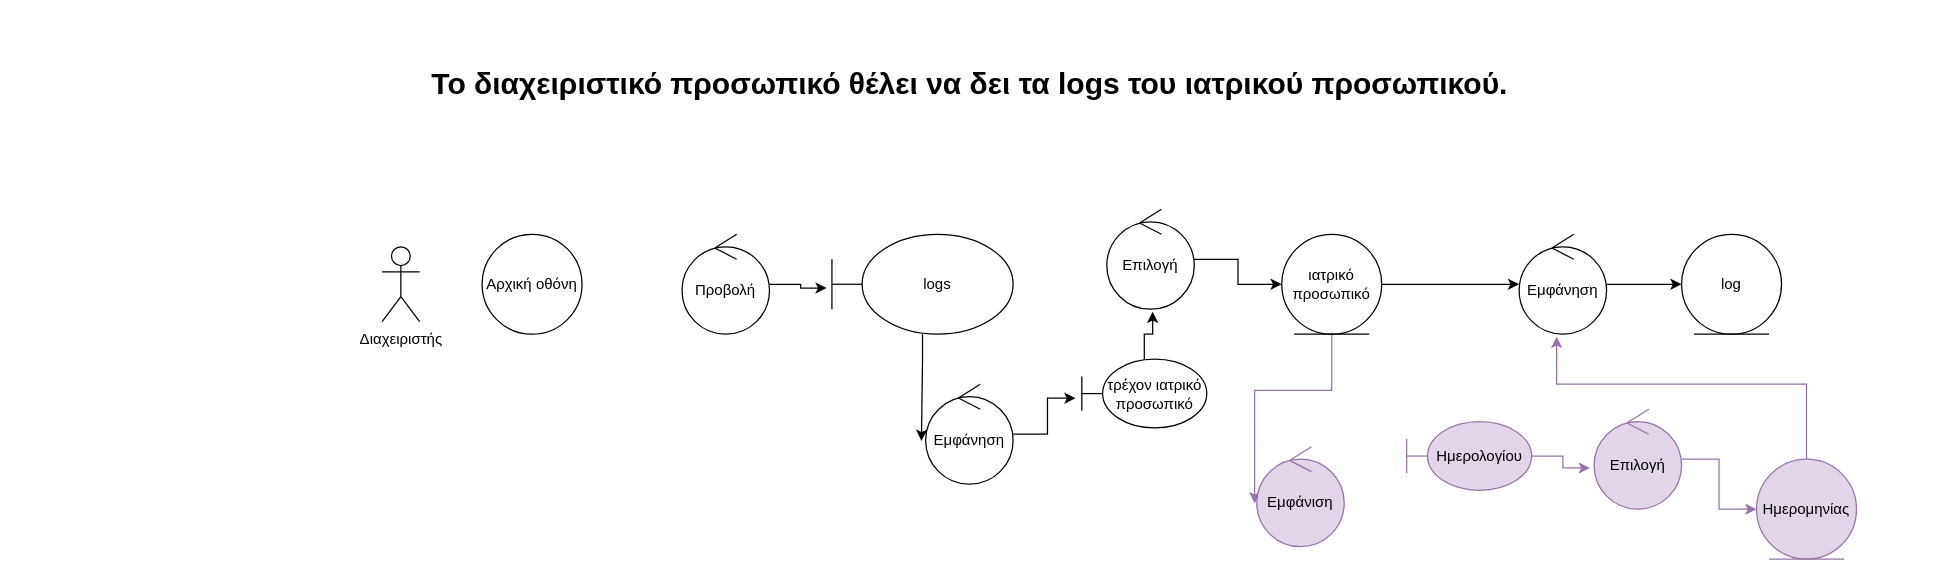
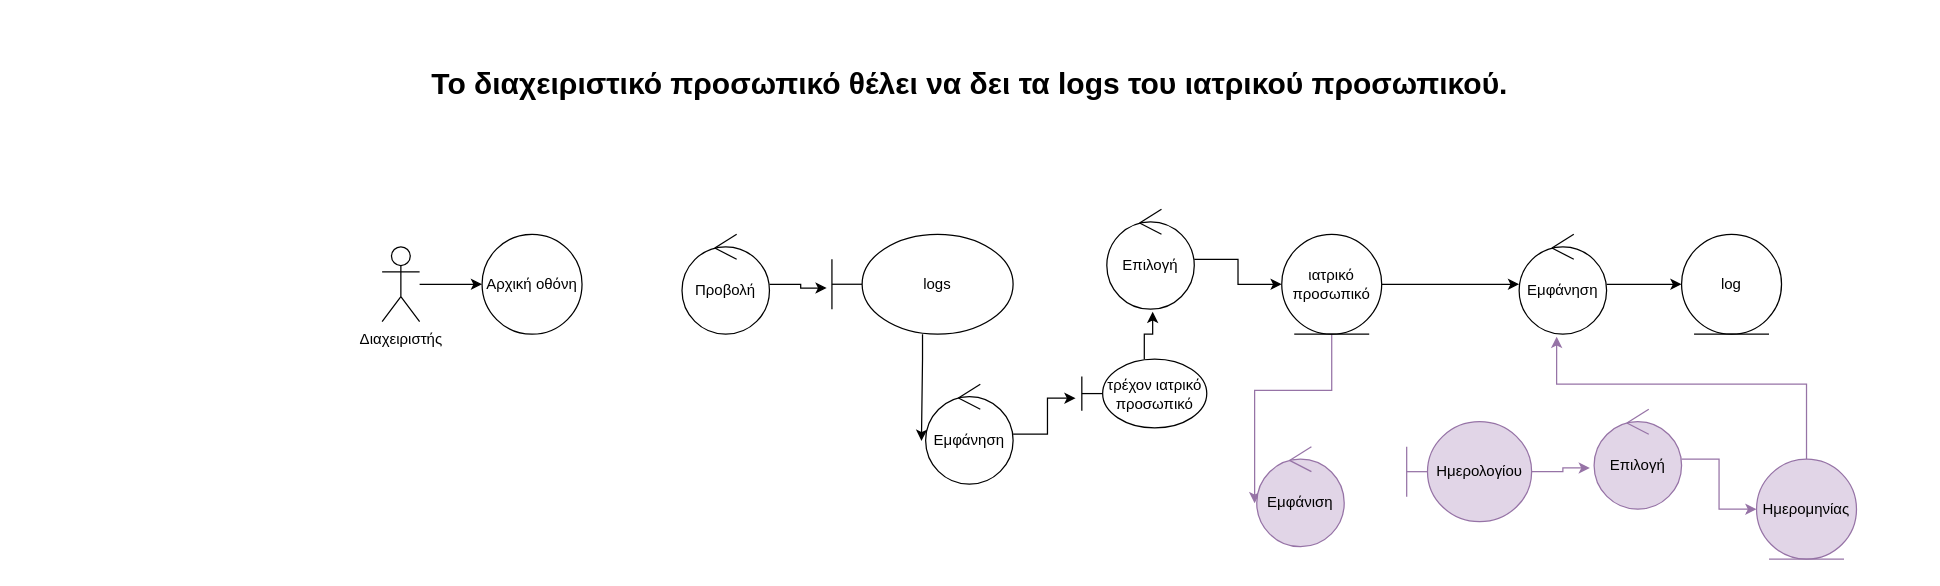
edge "Διαχειριστής" -> "Αρχική οθόνη": added
node "Ημερολογίου": size 125x69 -> 125x100
